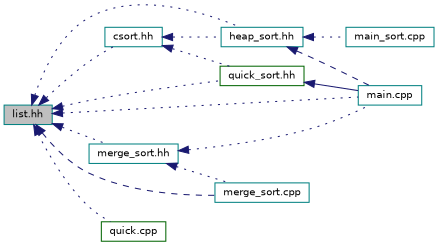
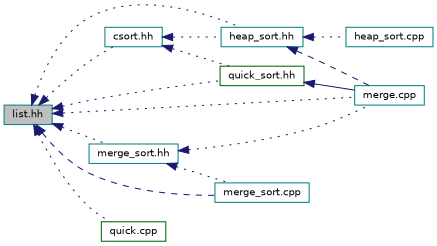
node "main_sort.cpp": label "main_sort.cpp" -> "heap_sort.cpp"
node "main.cpp": label "main.cpp" -> "merge.cpp"
